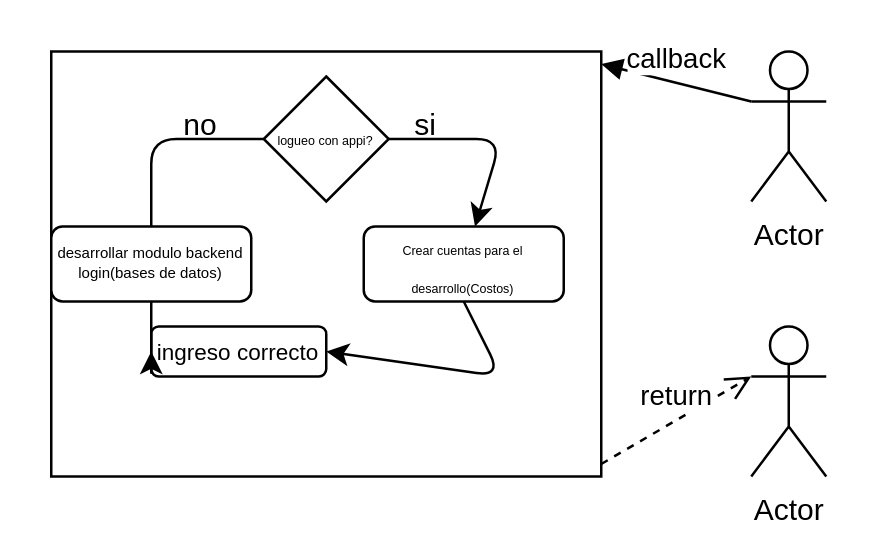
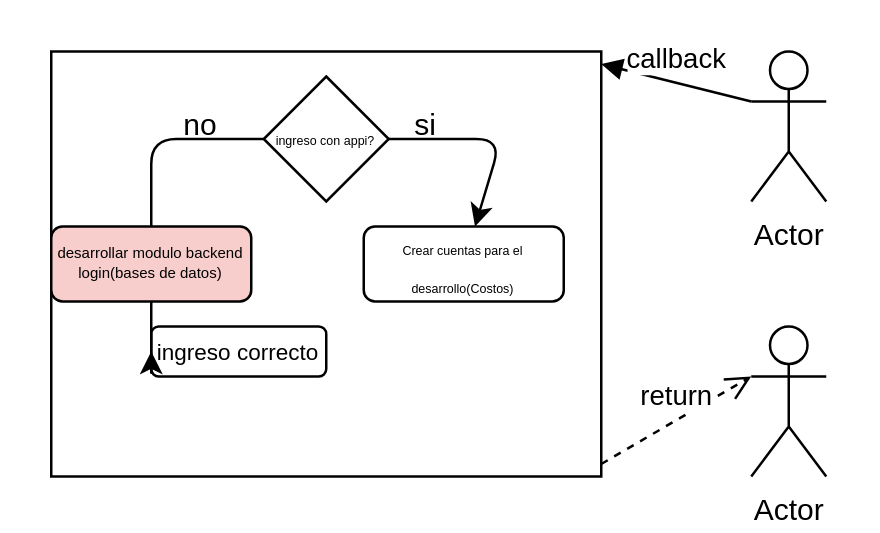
node "logueo con appi?": label "logueo con appi?" -> "ingreso con appi?"
node "desarrollar modulo backend login(bases de datos)": fillcolor #ffffff -> #f8cecc
edge "Crear cuentas para el desarrollo(Costos)" -> "ingreso correcto": removed
